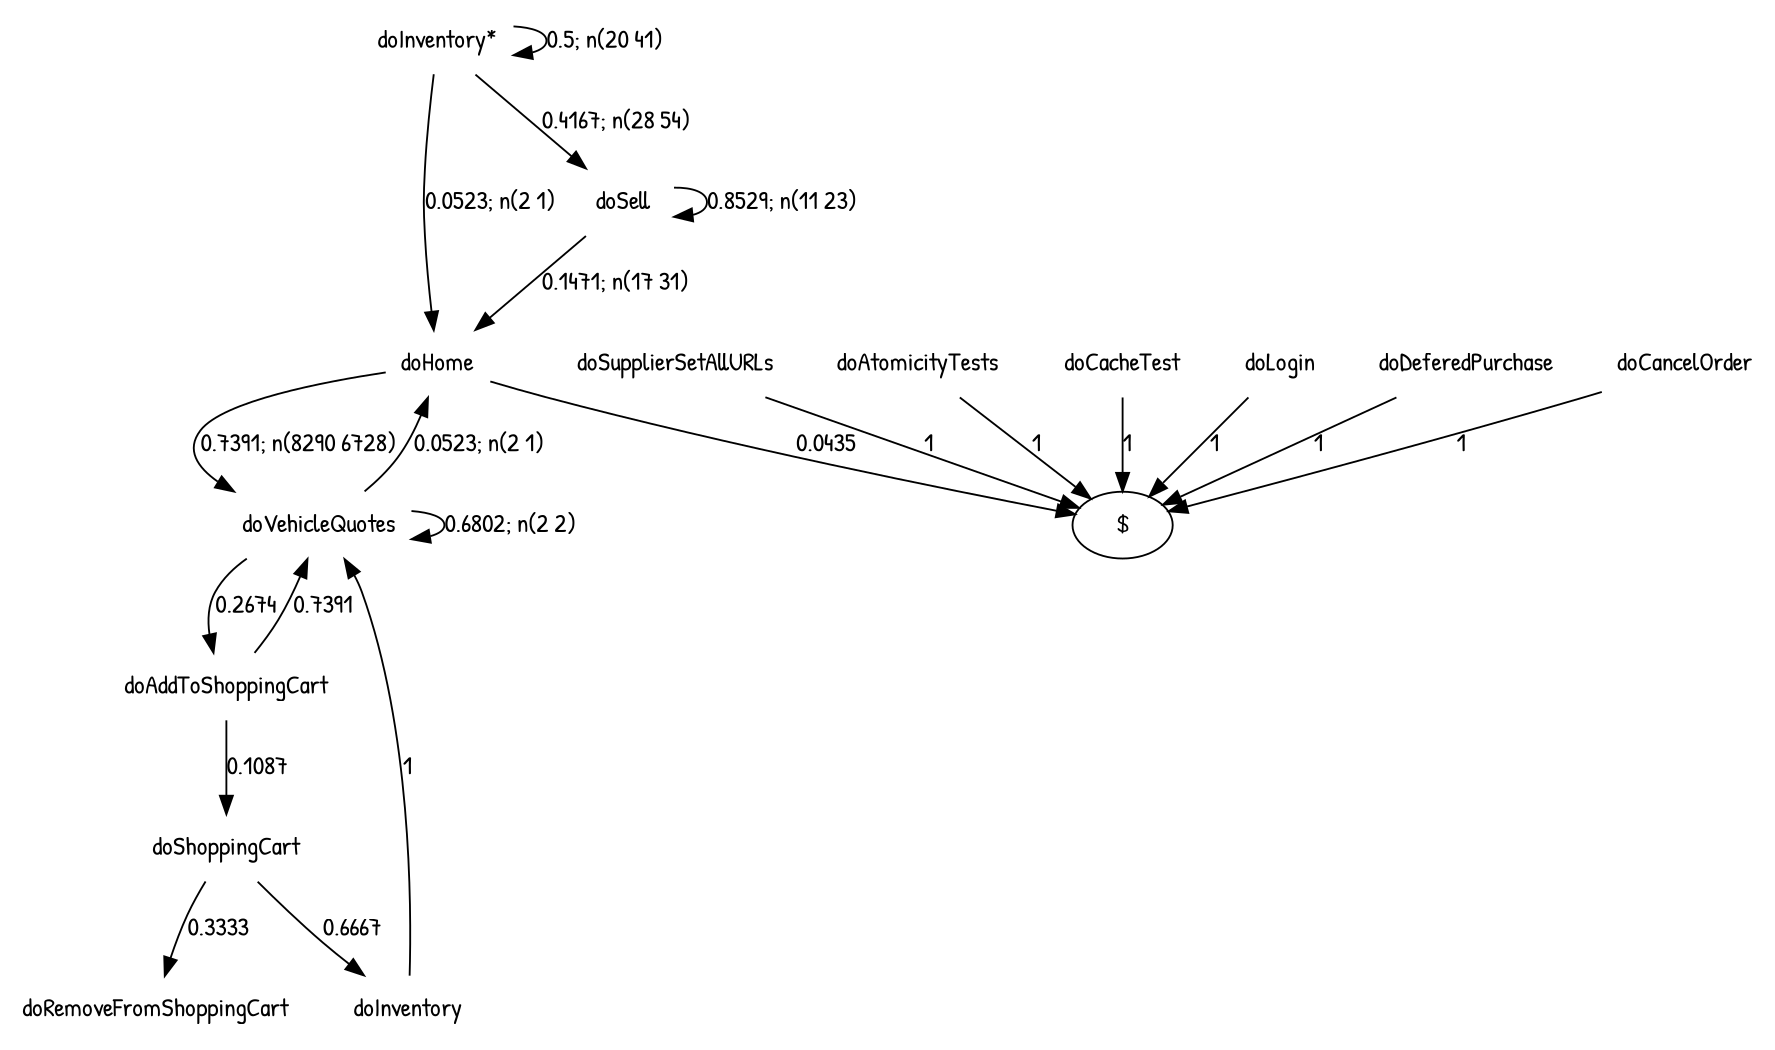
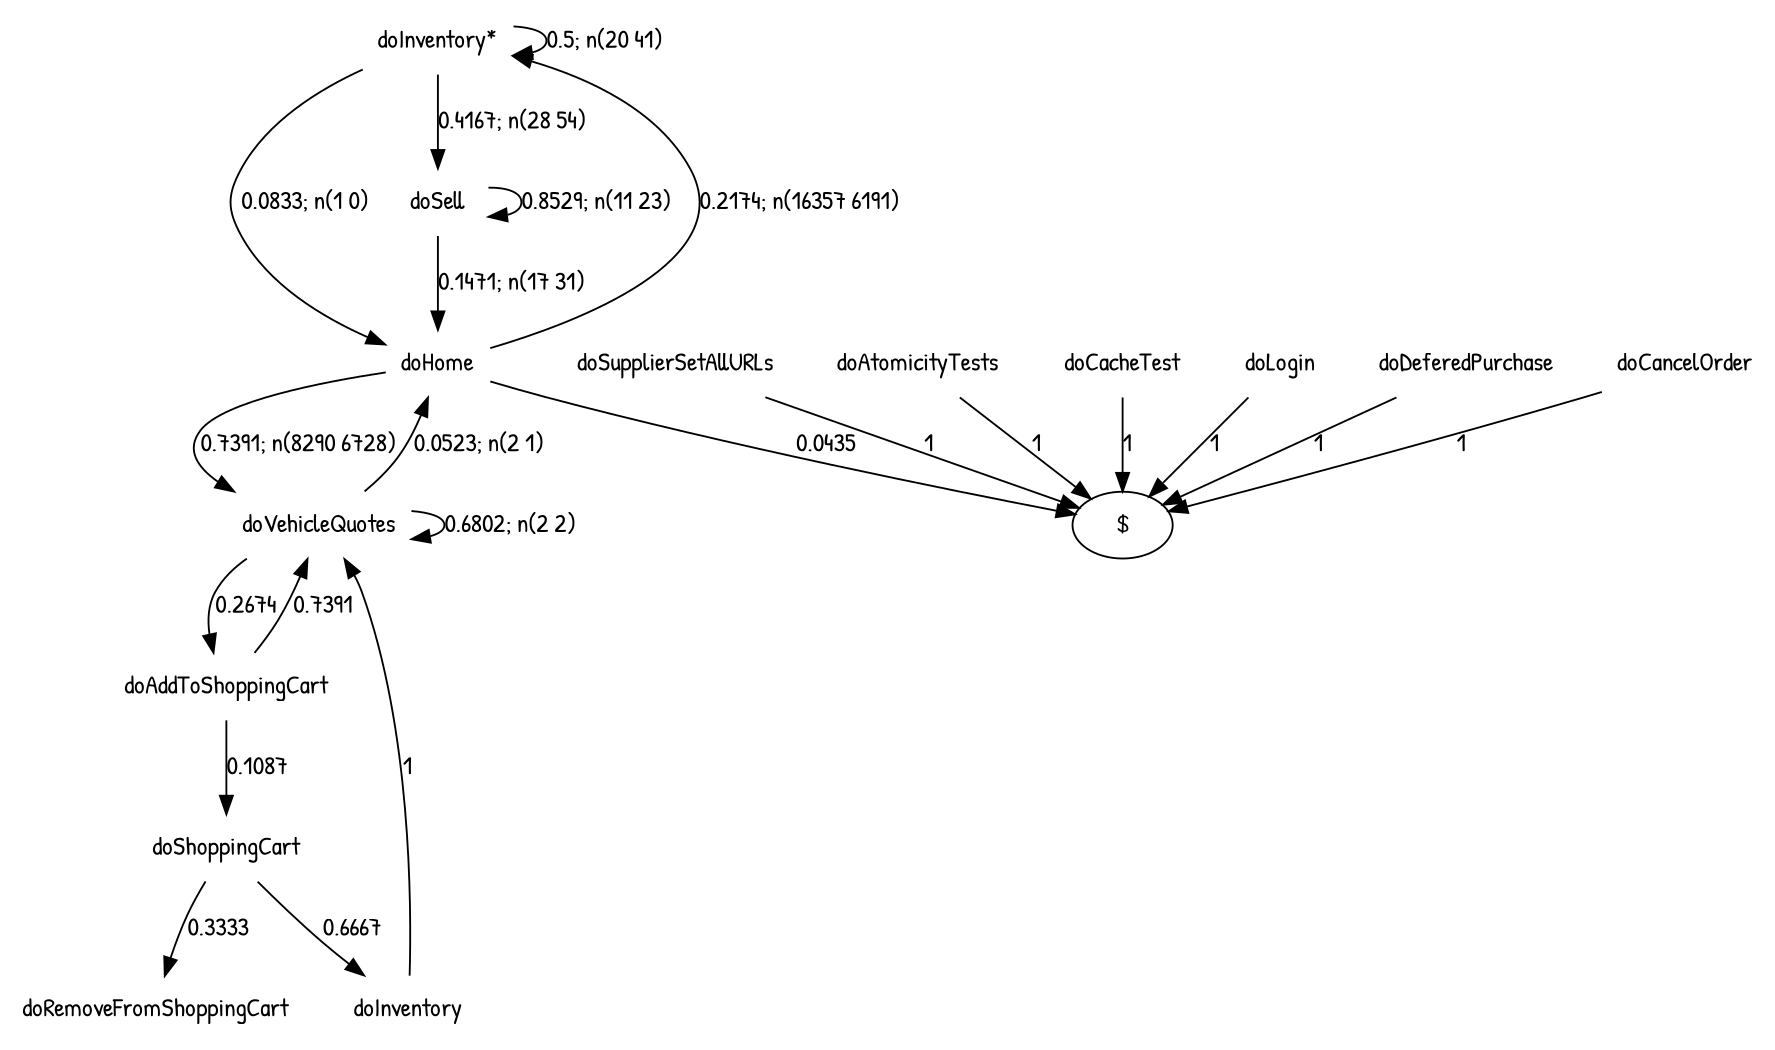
edge "doInventory*" -> "doHome": label "0.0523; n(2 1)" -> "0.0833; n(1 0)"
edge "doHome" -> "doInventory*": added, label "0.2174; n(16357 6191)"
